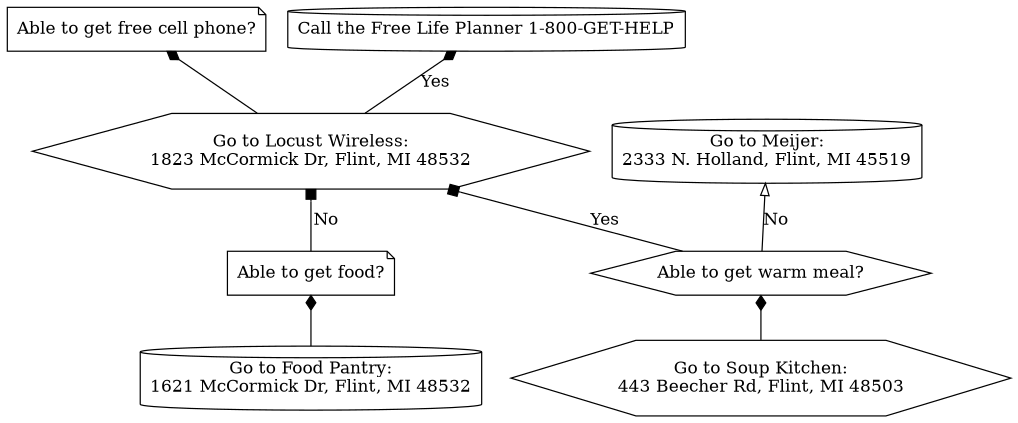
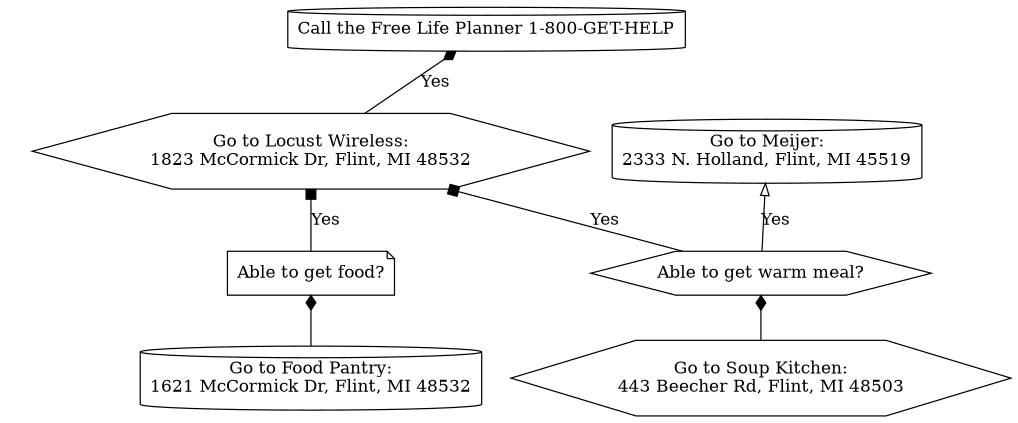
node "Able to get free cell phone?": removed
edge "Able to get food?" -> "Go to Locust Wireless: 1823 McCormick Dr, Flint, MI 48532": label "No" -> "Yes"
edge "Able to get warm meal?" -> "Go to Meijer: 2333 N. Holland, Flint, MI 45519": label "No" -> "Yes"
